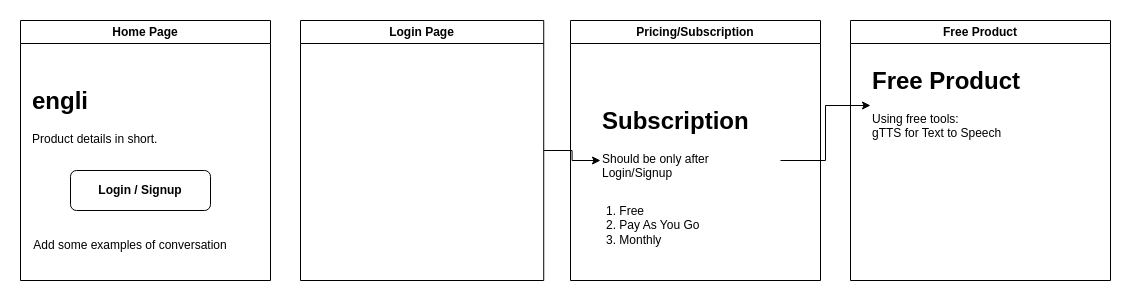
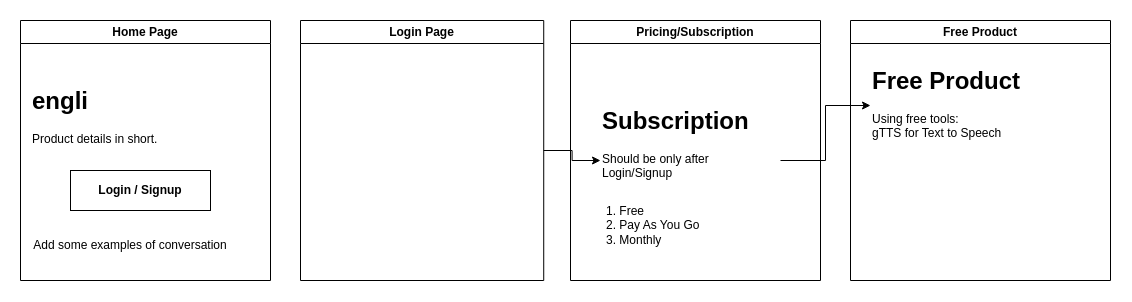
node "Login / Signup": shape rounded rectangle -> rectangle
